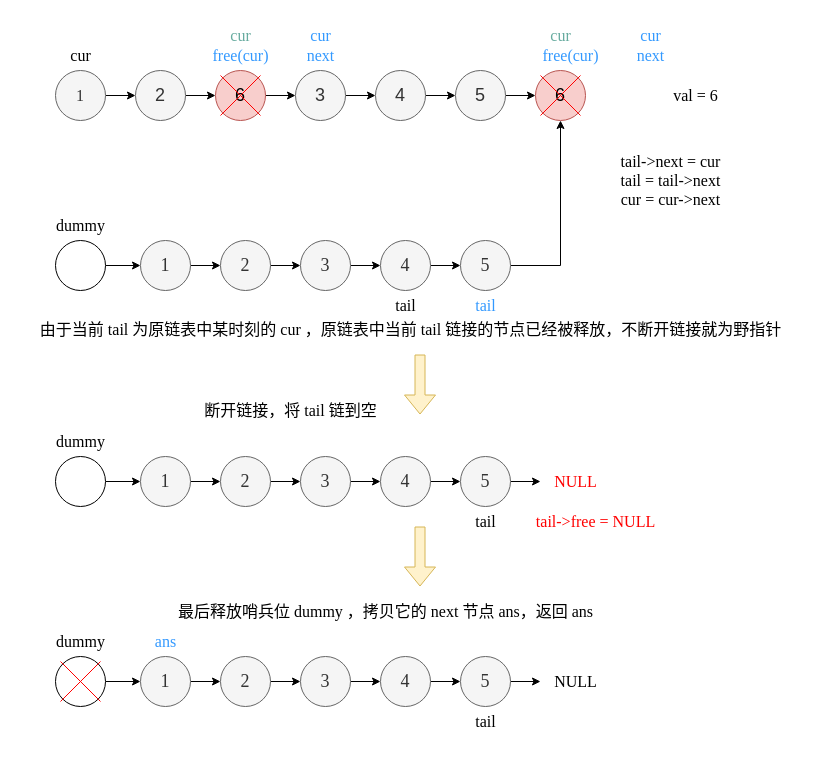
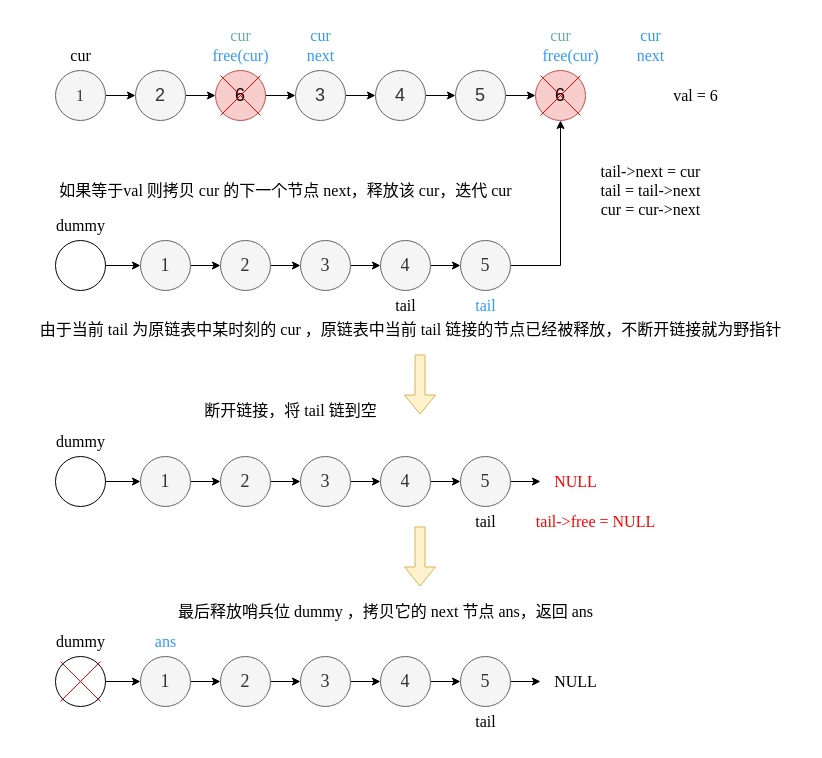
node "tail->next = cur tail = tail->next cur = cur->next": moved (671, 181) -> (651, 191)
node "如果等于val 则拷贝 cur 的下一个节点 next，释放该 cur，迭代 cur": added
